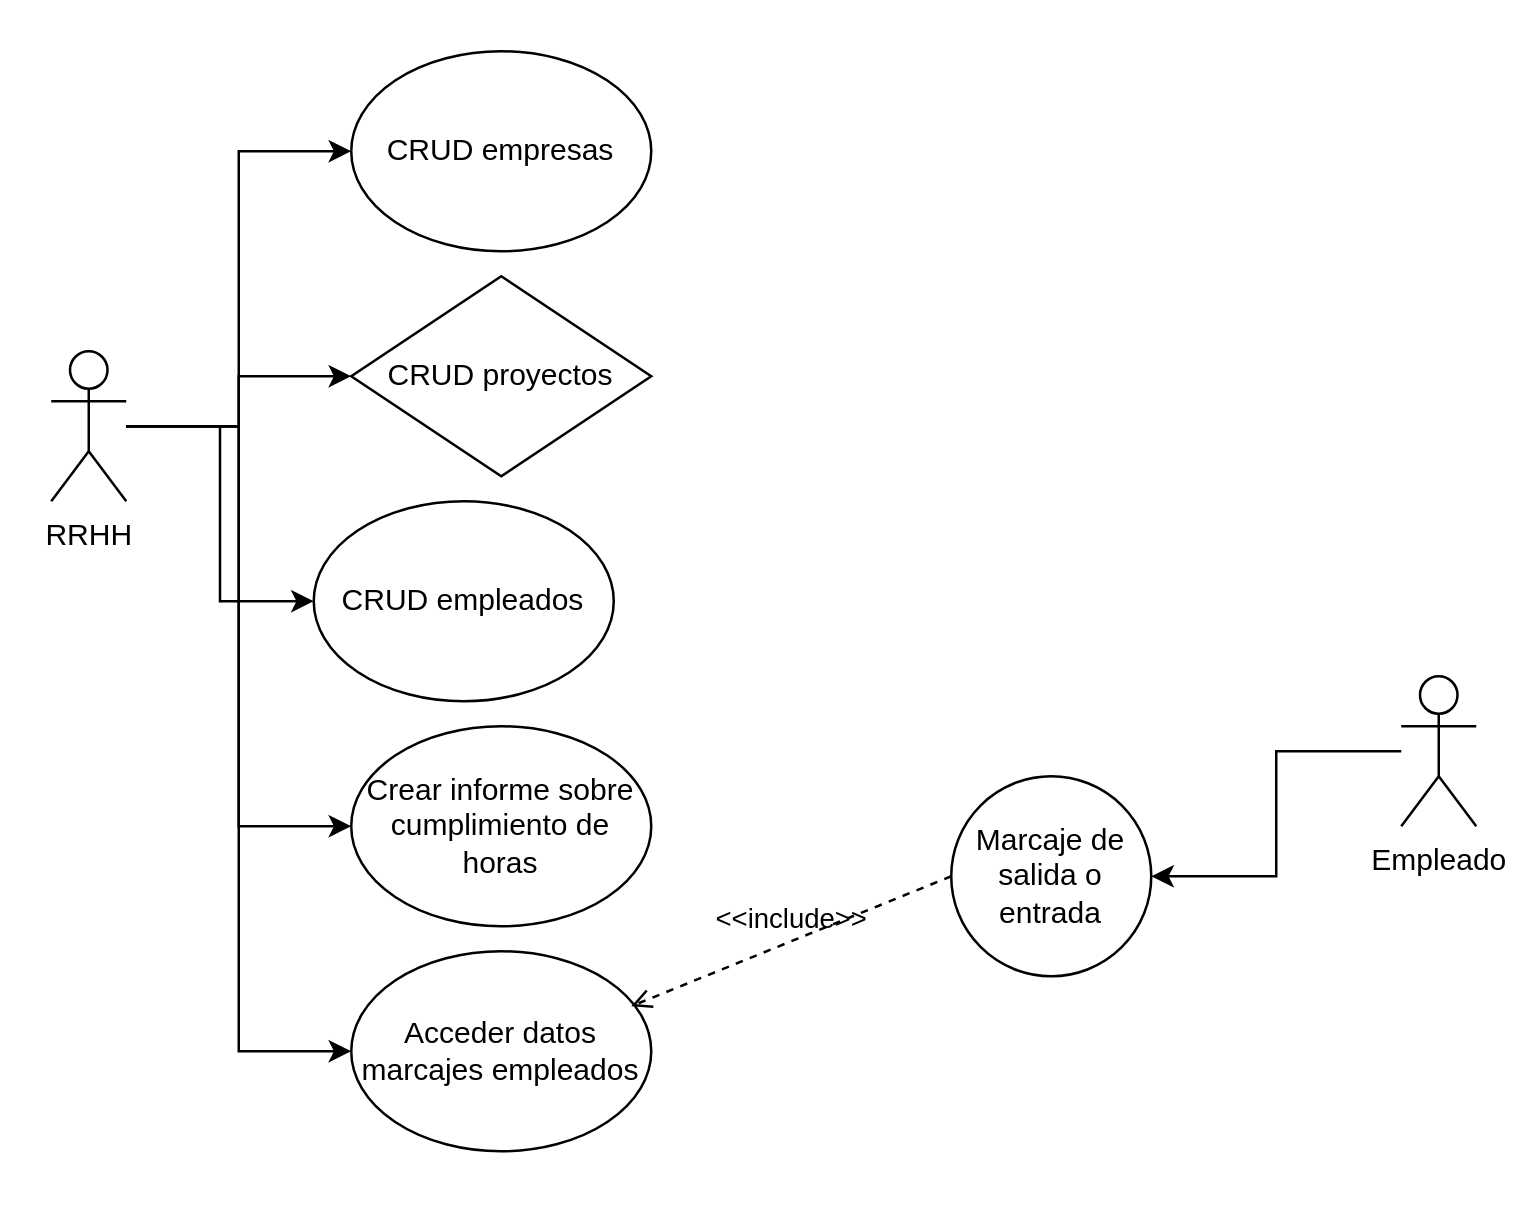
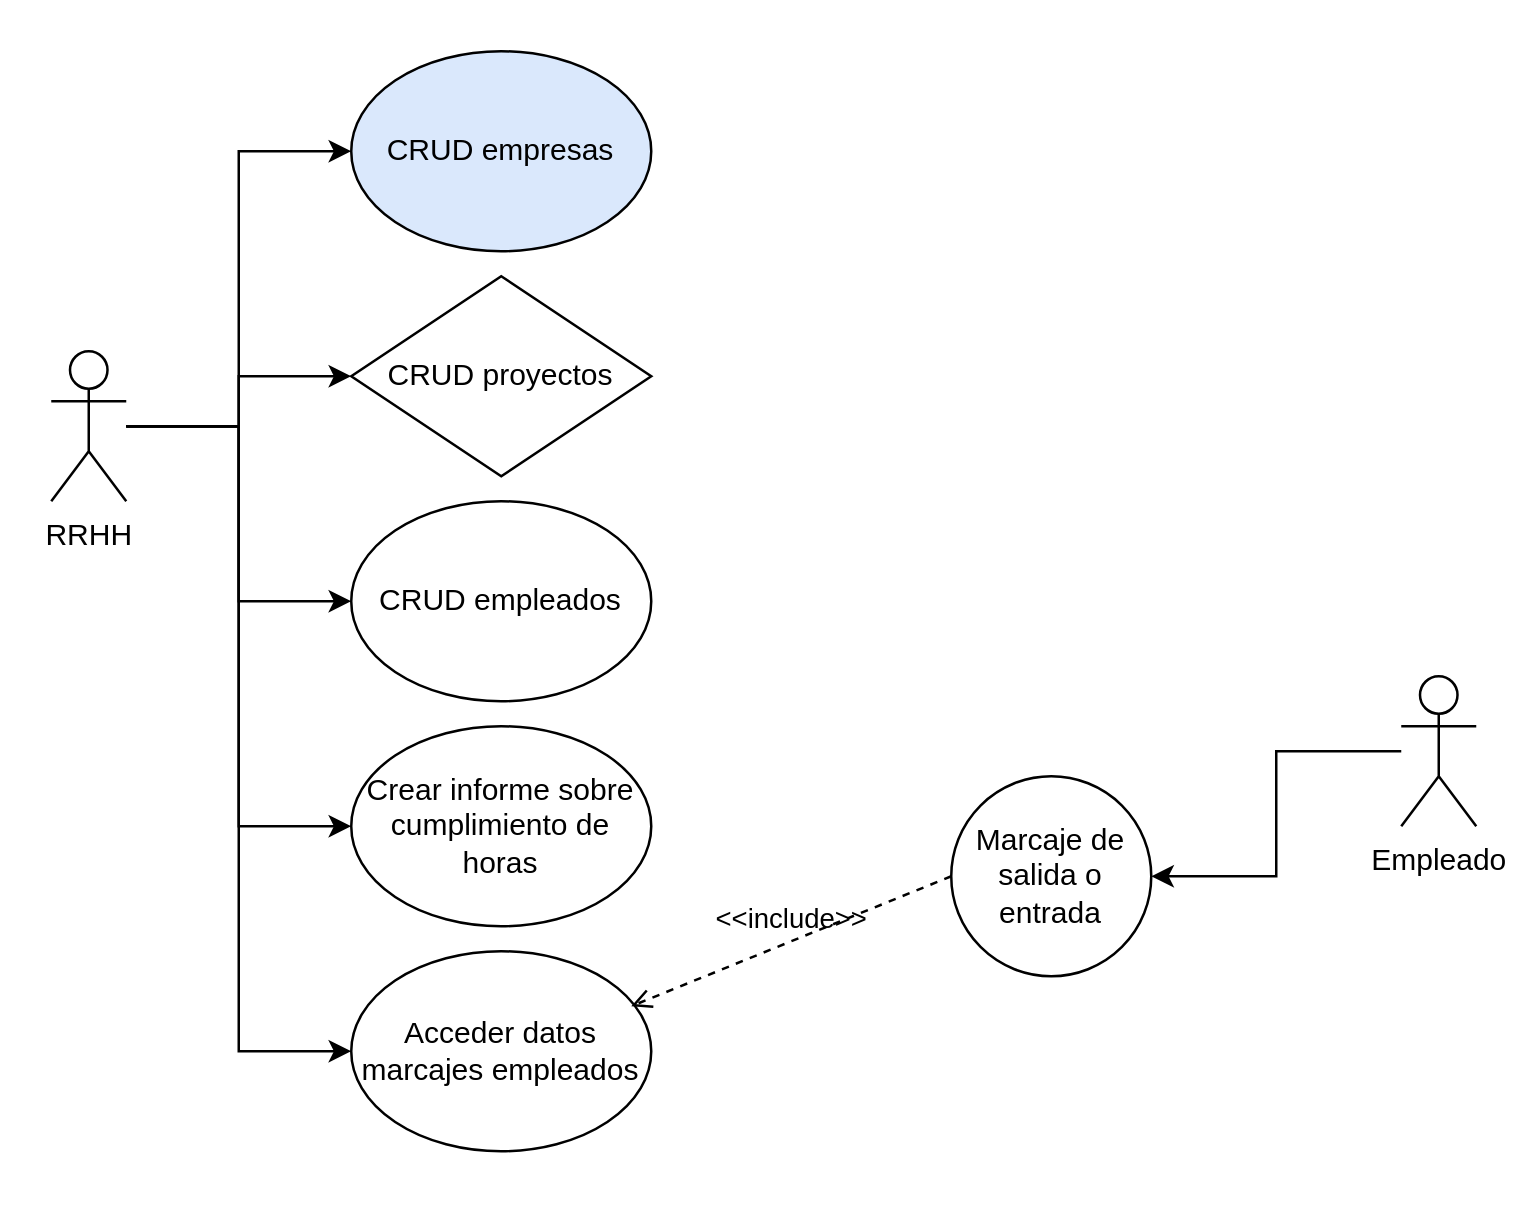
node "CRUD empresas": fillcolor #ffffff -> #dae8fc
node "CRUD empleados": moved (464, 601) -> (501, 601)
